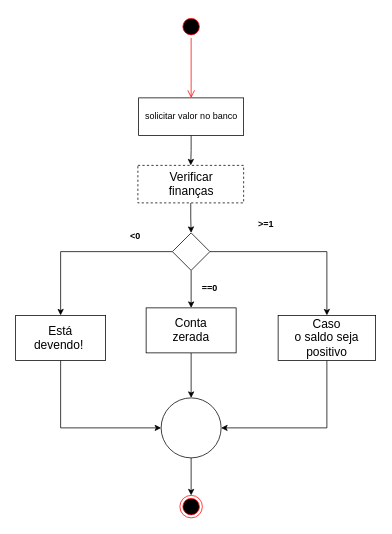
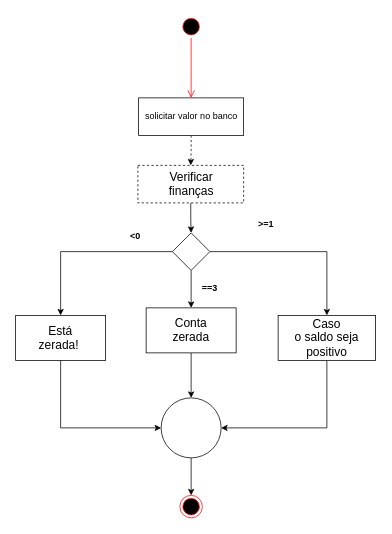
edge "solicitar valor no banco" -> "Verificar finanças": style solid -> dashed
node "==0": label "==0" -> "==3"
node "Está devendo!": label "Está devendo!" -> "Está zerada!"
